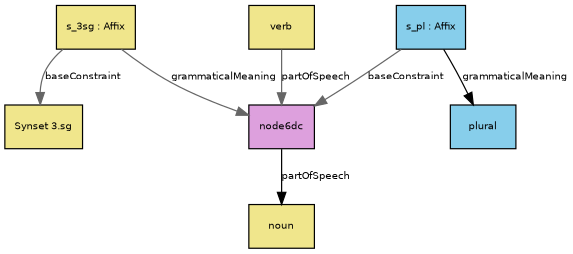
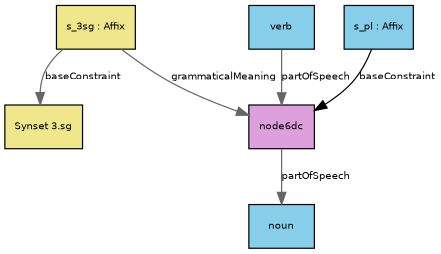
node "verb": fillcolor khaki -> skyblue
edge "s_pl : Affix" -> "node6dc": color gray40 -> black
node "plural": removed
edge "node6dc" -> "noun": color black -> gray40
node "noun": fillcolor khaki -> skyblue
